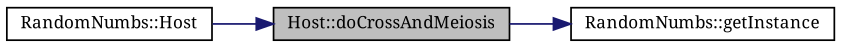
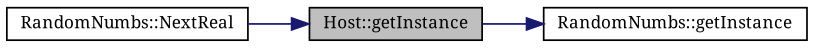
node "RandomNumbs::Host": label "RandomNumbs::Host" -> "RandomNumbs::NextReal"
node "Host::doCrossAndMeiosis": label "Host::doCrossAndMeiosis" -> "Host::getInstance"
